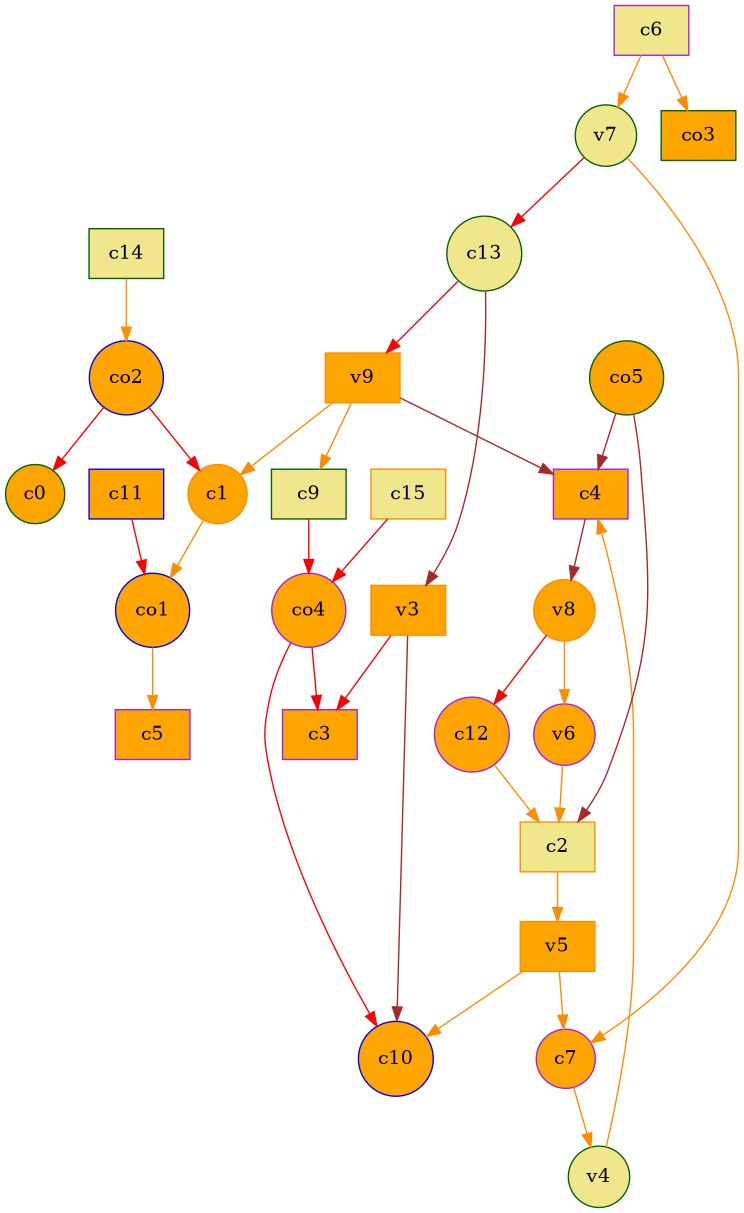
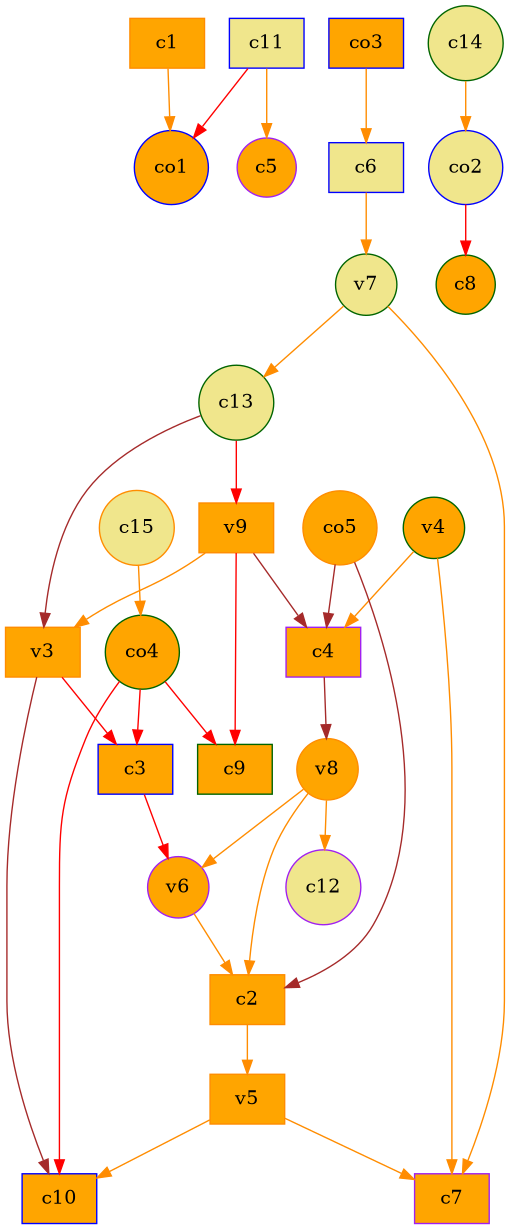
node "c6": color purple -> blue
edge "c6" -> "co3": reversed
node "co3": color darkgreen -> blue
edge "v7" -> "c13": color red -> darkorange
node "c14": shape box -> circle
node "co2": fillcolor orange -> khaki
node "co5": color darkgreen -> darkorange
edge "v9" -> "c9": color darkorange -> red
edge "co2" -> "c1": removed
edge "v9" -> "c1": now "v9" -> "v3"
node "c0": label "c0" -> "c8"
node "c11": fillcolor orange -> khaki
node "c1": shape circle -> box
node "c9": fillcolor khaki -> orange
node "c15": shape box -> circle
edge "c9" -> "co4": reversed
edge "c15" -> "co4": color red -> darkorange
node "co4": color purple -> darkgreen
edge "v8" -> "c12": color red -> darkorange
edge "co1" -> "c5": now "c11" -> "c5"
node "c5": shape box -> circle
node "c3": color purple -> blue
node "c12": fillcolor orange -> khaki
edge "c12" -> "c2": now "v8" -> "c2"
edge "c3" -> "v6": added
node "c2": fillcolor khaki -> orange
node "c10": shape circle -> box
node "c7": shape circle -> box
edge "c7" -> "v4": reversed
node "v4": fillcolor khaki -> orange
